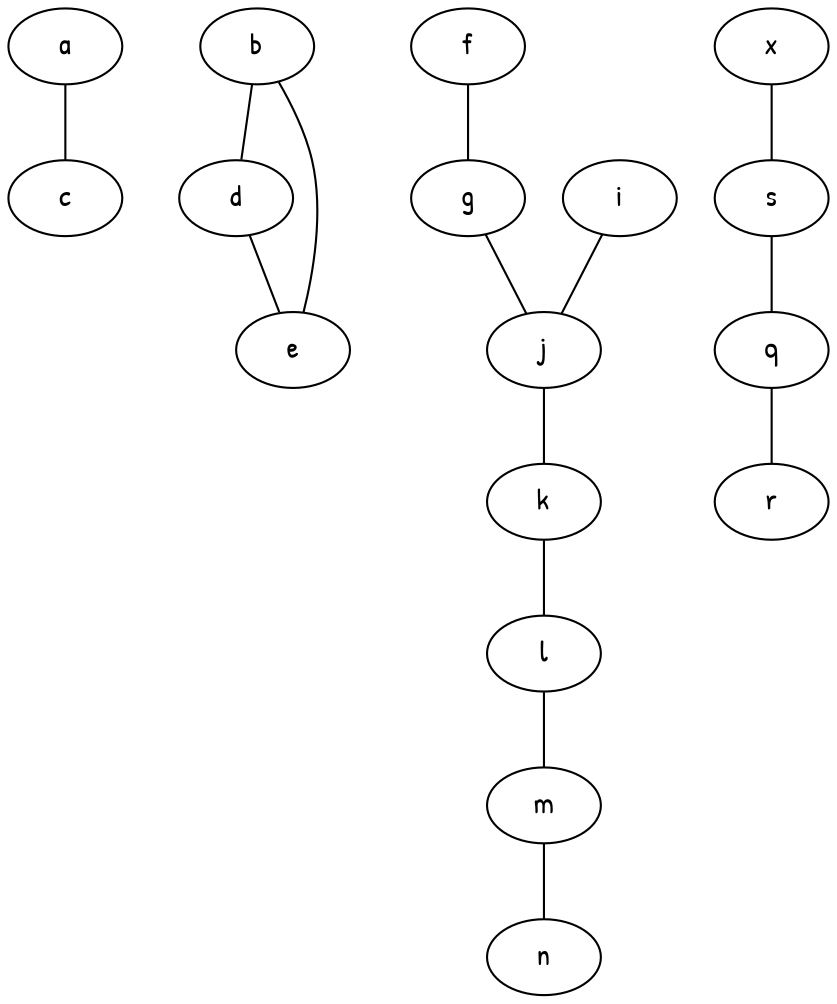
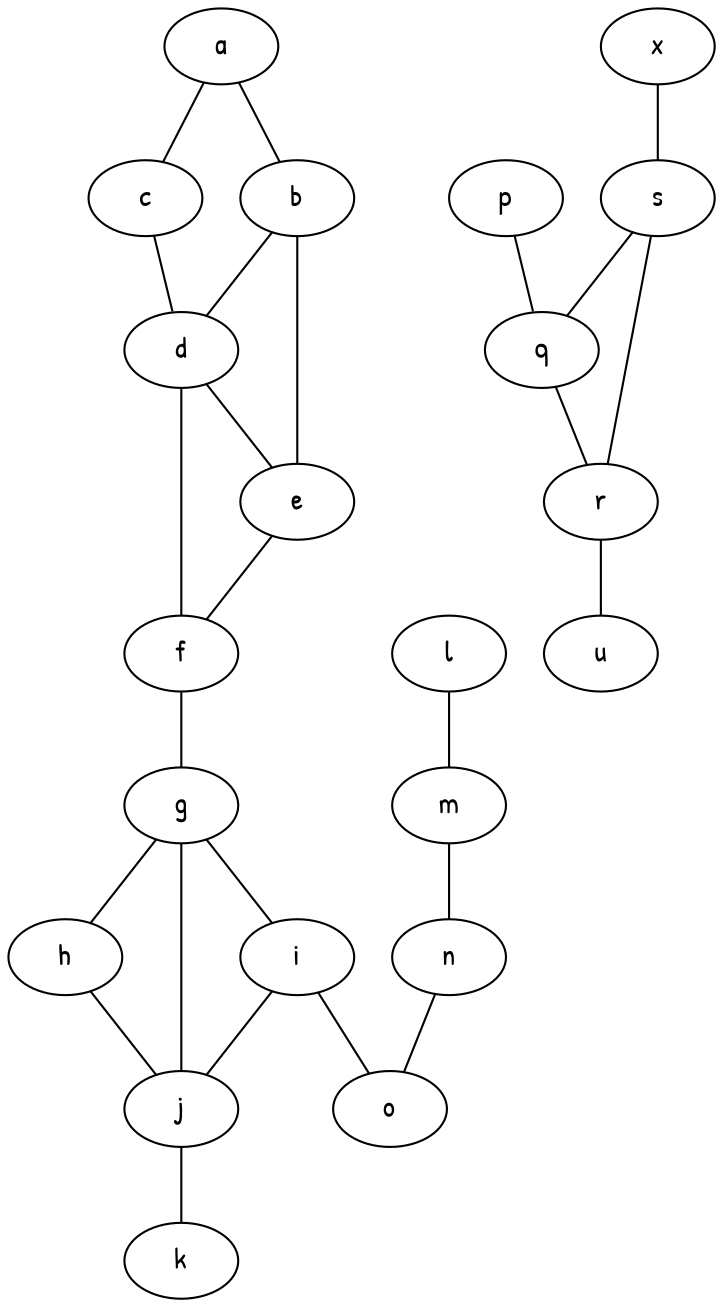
edge "a" -- "b": added
node "p": added
edge "c" -- "d": added
edge "s" -- "r": added
edge "d" -- "f": added
edge "e" -- "f": added
edge "k" -- "l": removed
node "u": added
edge "g" -- "i": added
node "h": added
node "o": added
